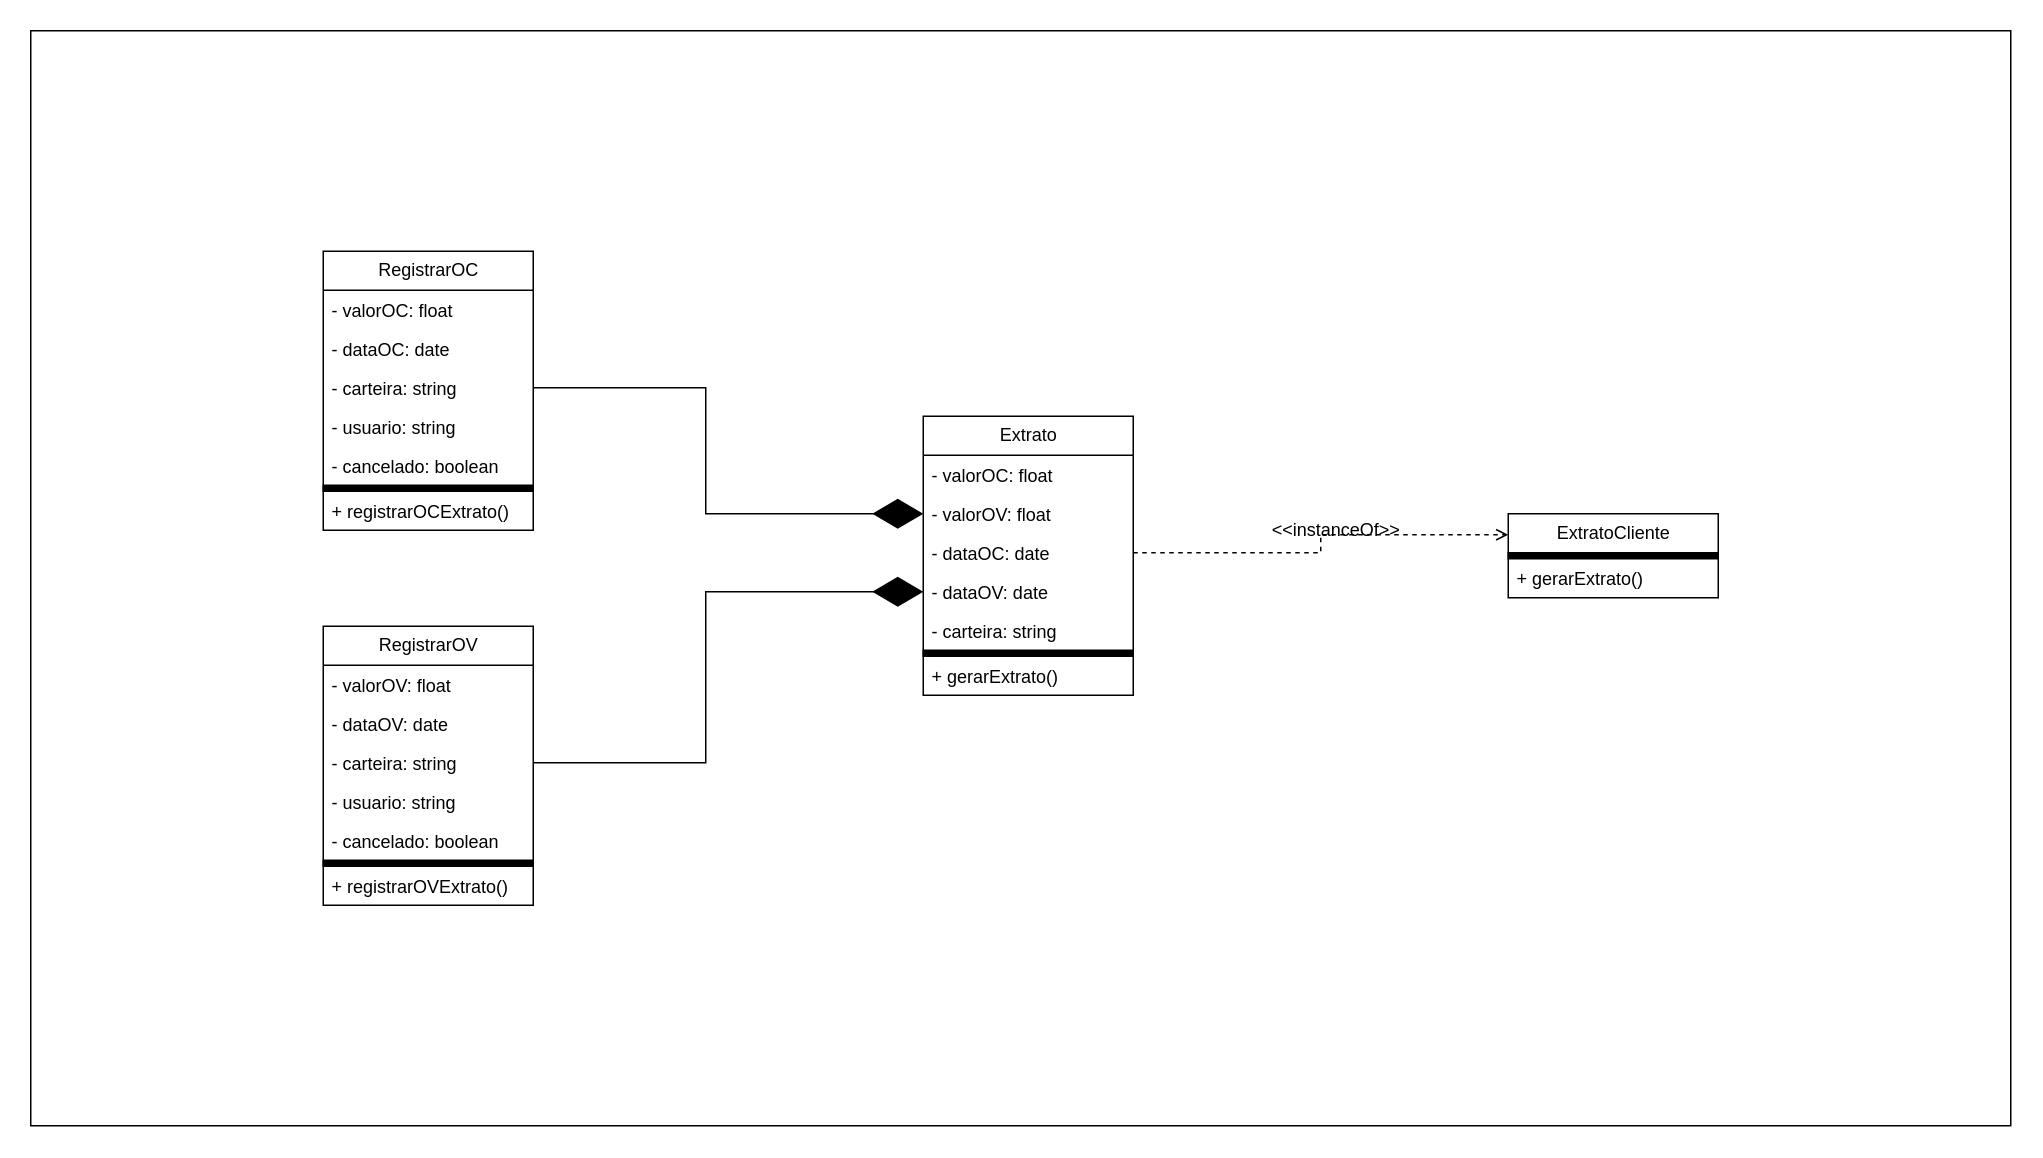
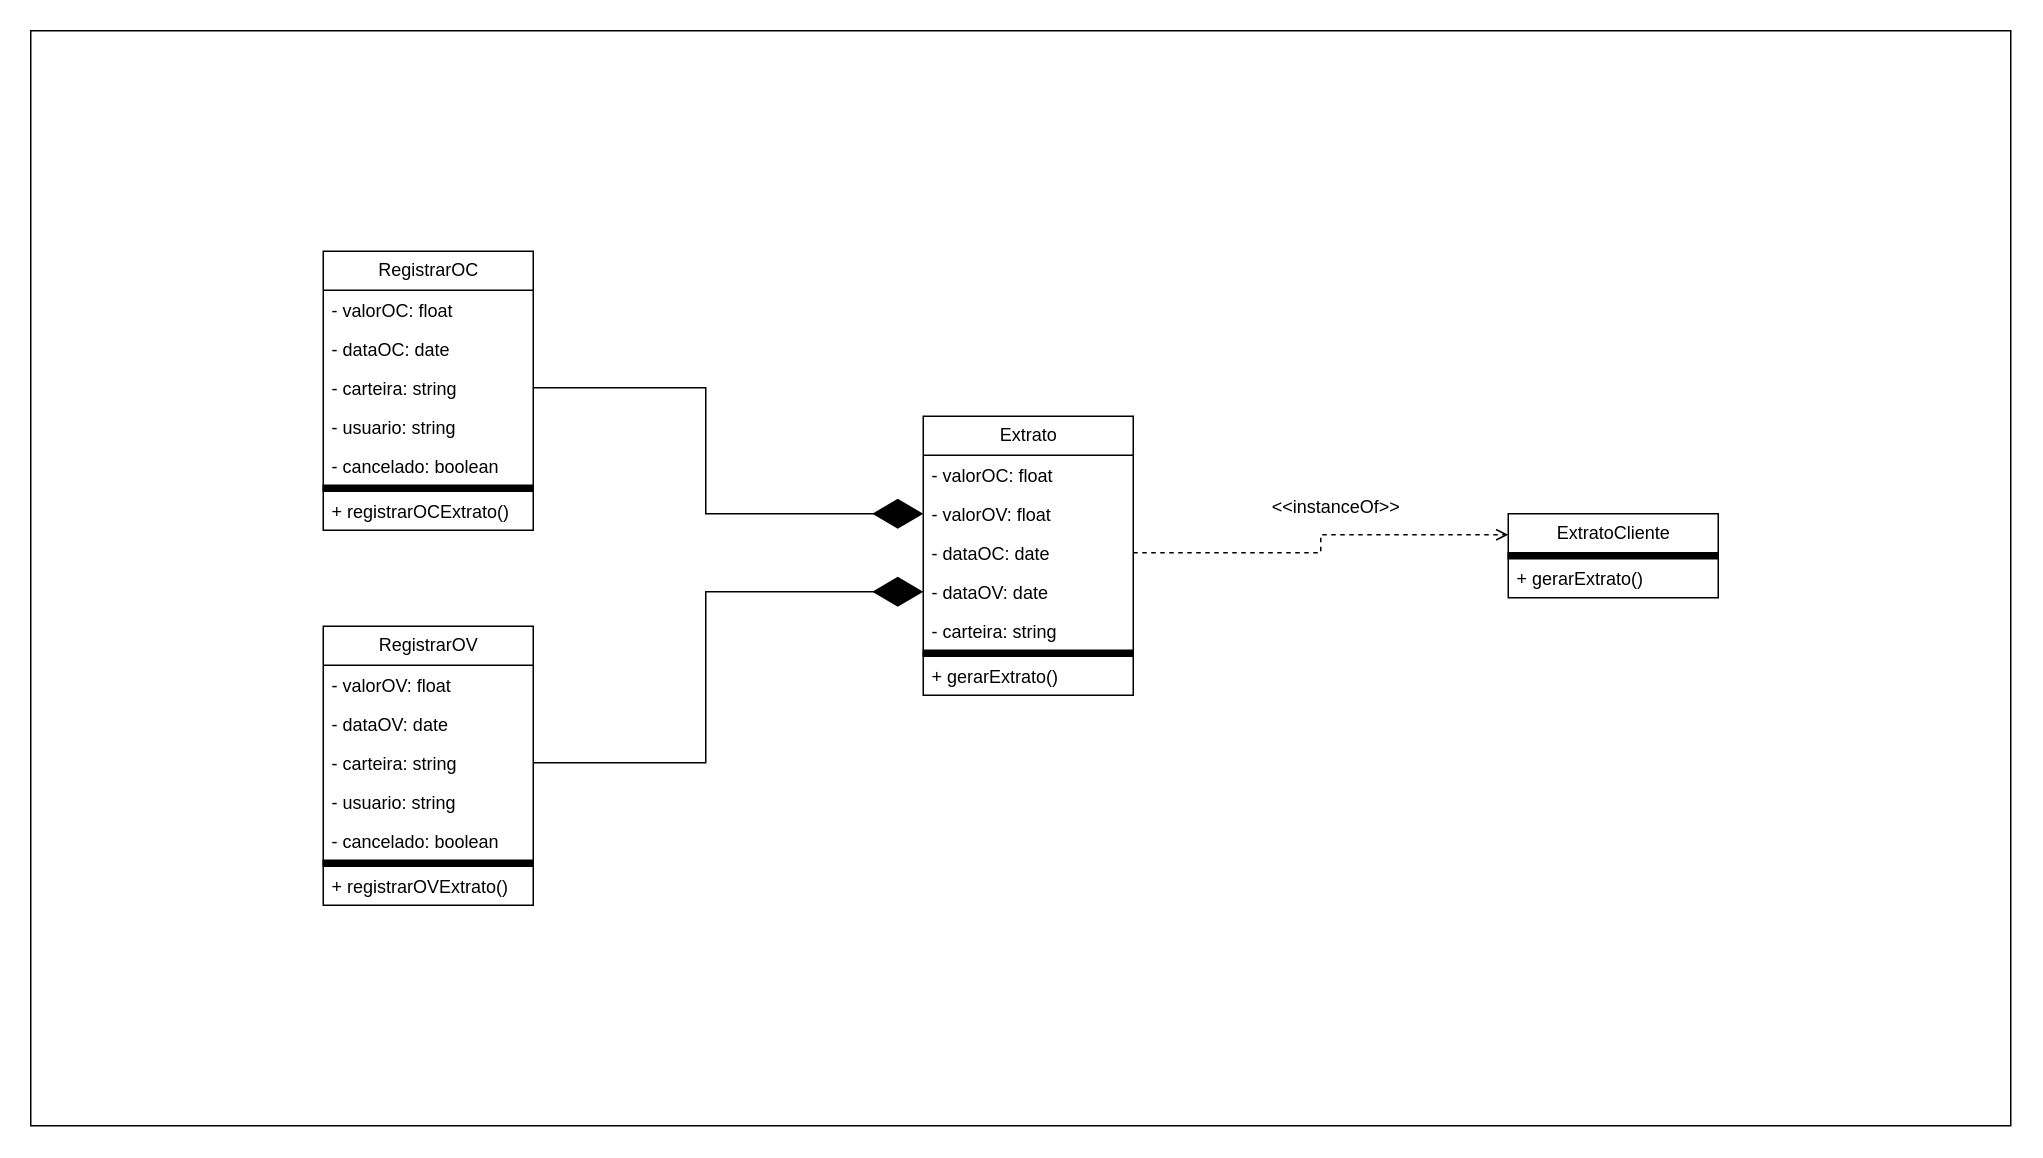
node "<<instanceOf>>": moved (1336, 530) -> (1336, 508)
